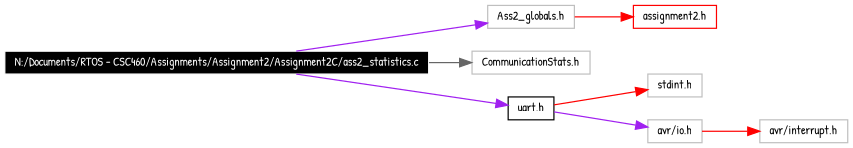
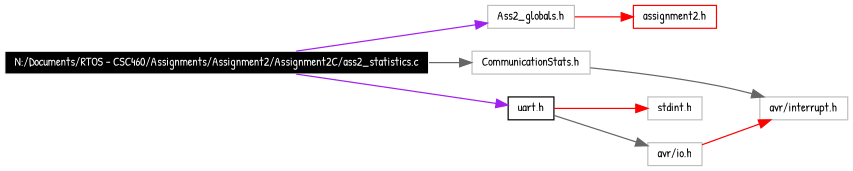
edge "CommunicationStats.h" -> "avr/interrupt.h": added
edge "uart.h" -> "avr/io.h": color purple -> gray40
